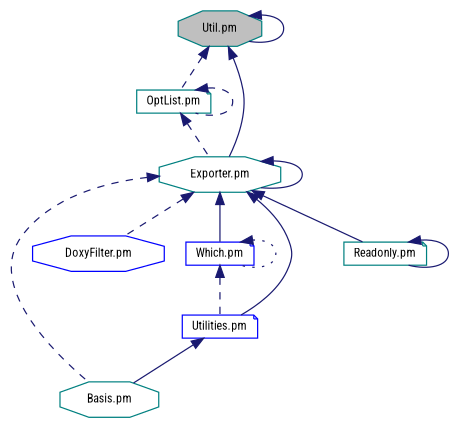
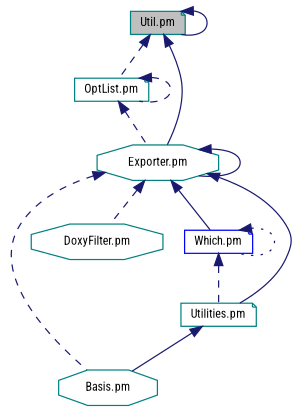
node "Util.pm": shape octagon -> note
node "DoxyFilter.pm": color blue -> teal
node "Readonly.pm": removed
node "Utilities.pm": color blue -> teal
